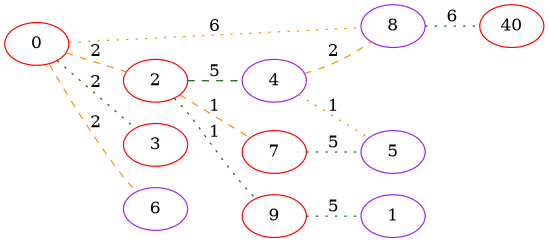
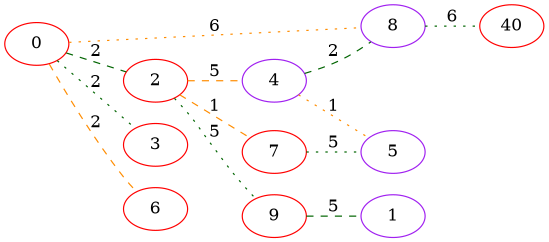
edge "8" -- "4": color darkorange -> darkgreen
edge "0" -- "2": color darkorange -> darkgreen
edge "2" -- "4": color darkgreen -> darkorange
edge "2" -- "9": label "1" -> "5"
node "6": color purple -> red
edge "9" -- "1": style dotted -> dashed
